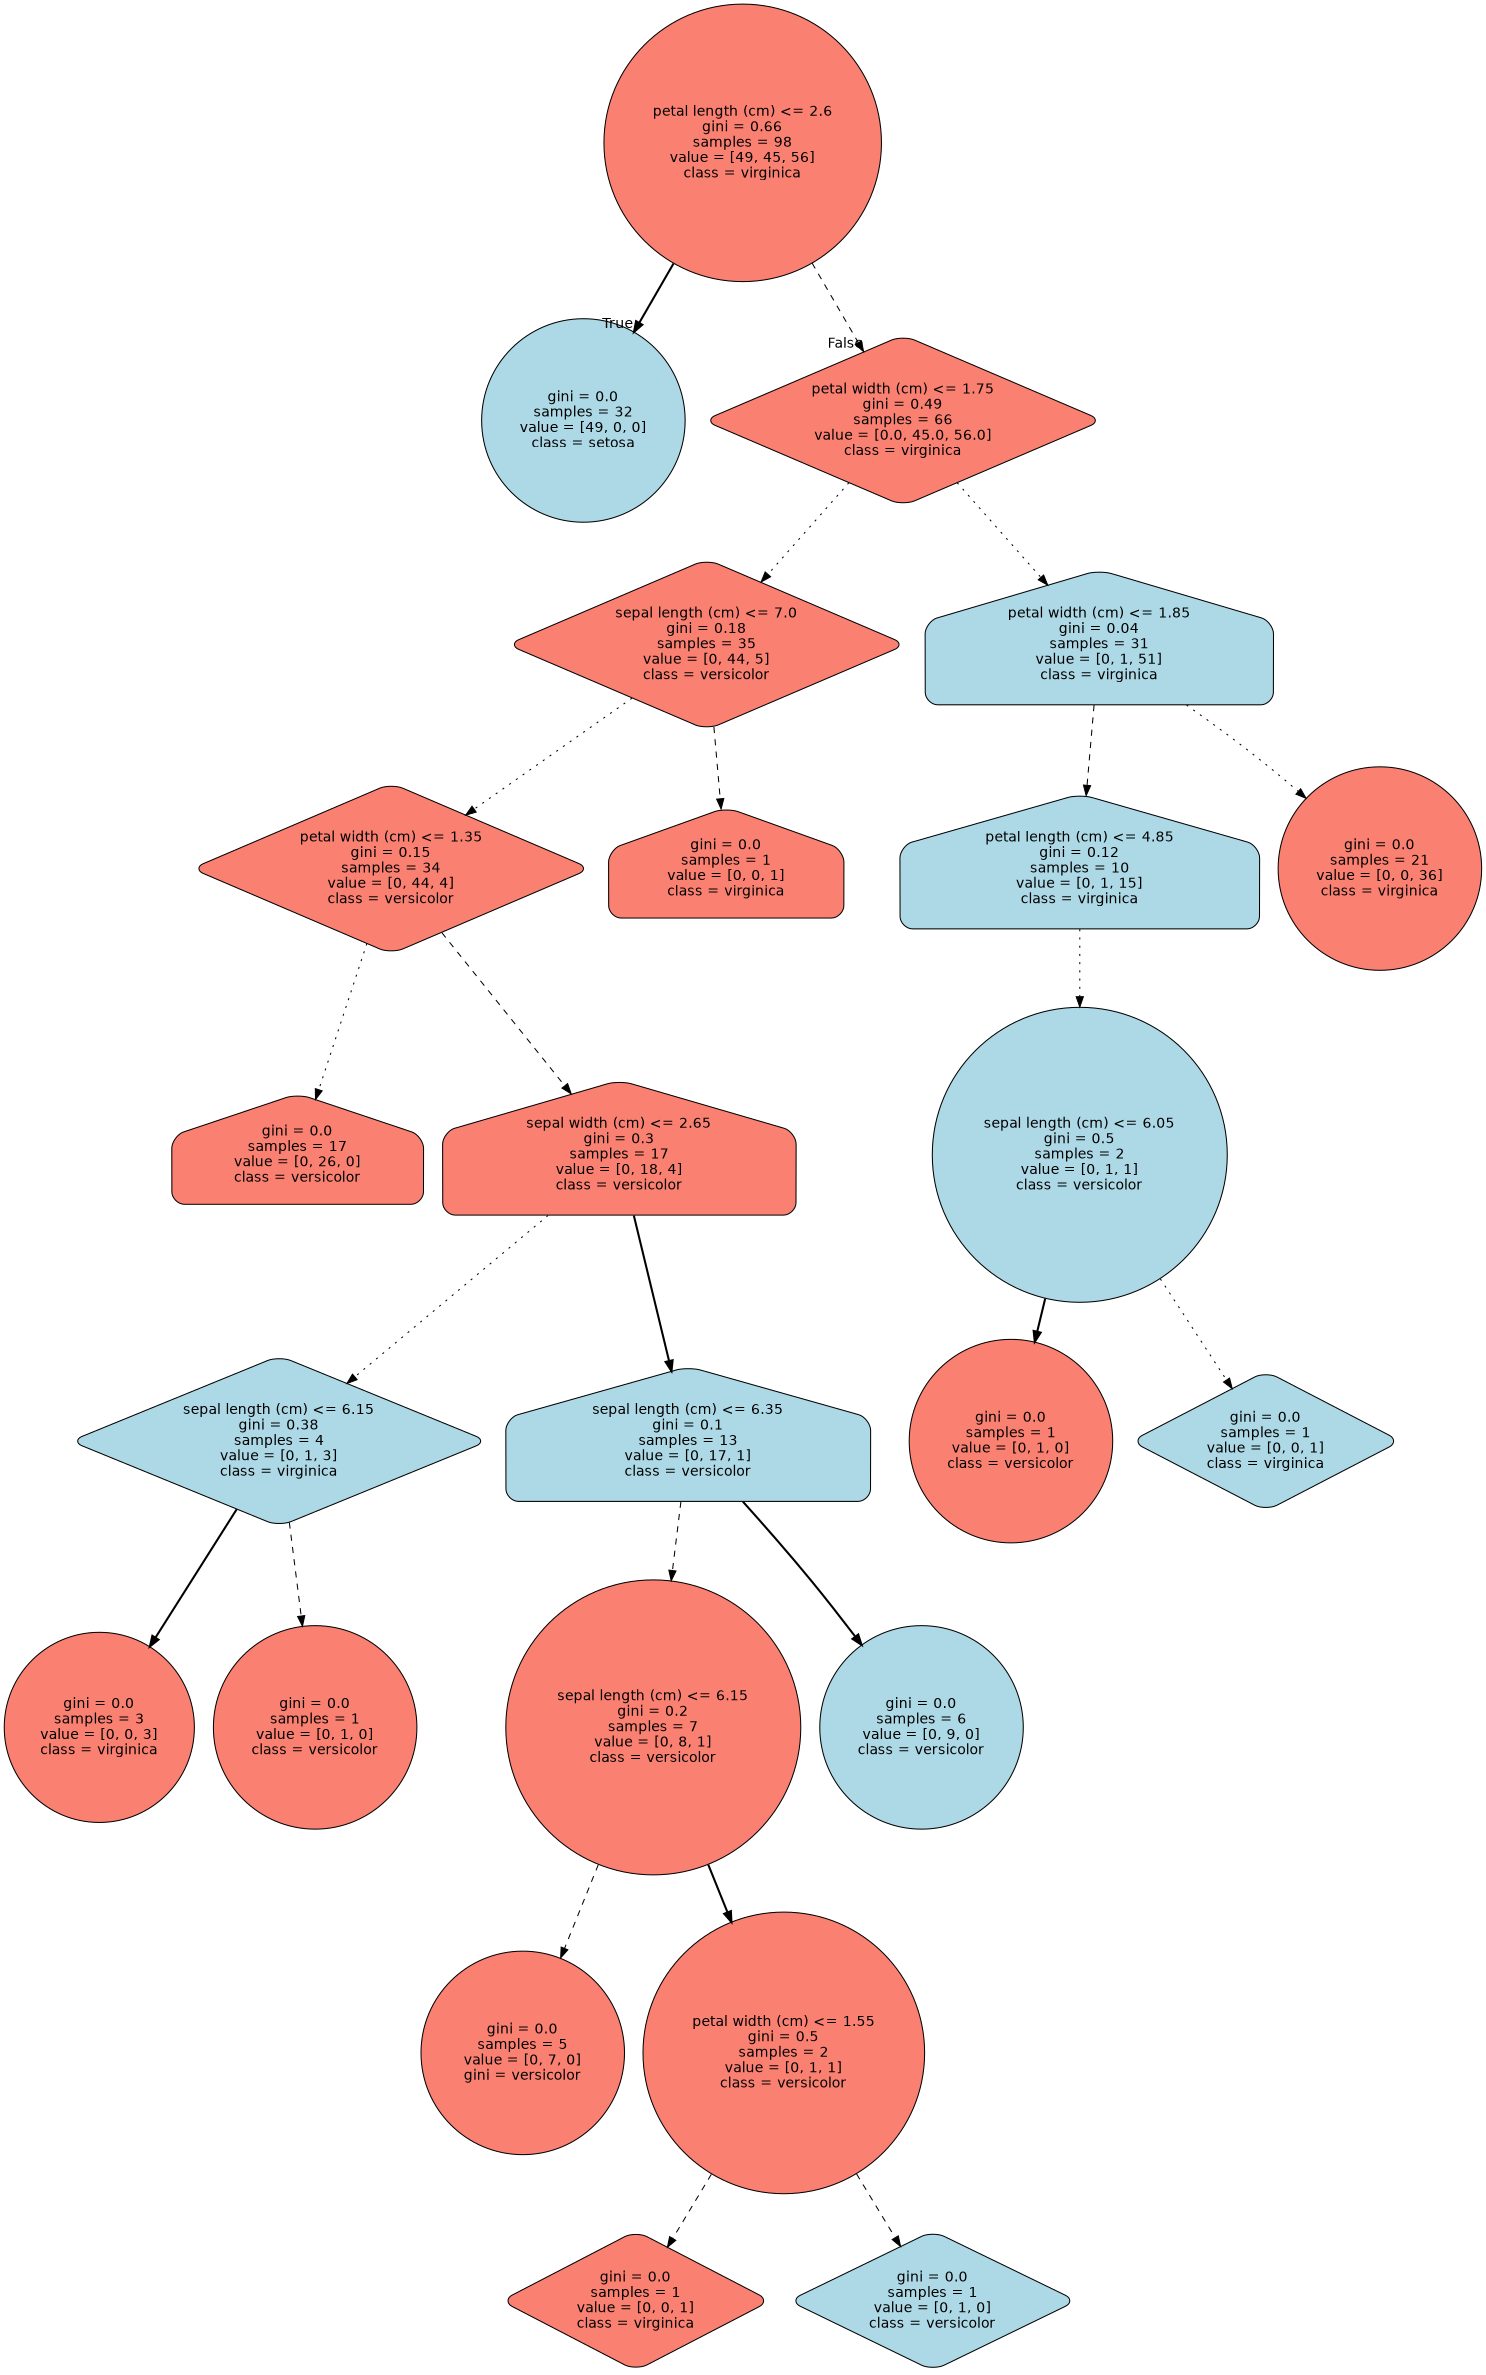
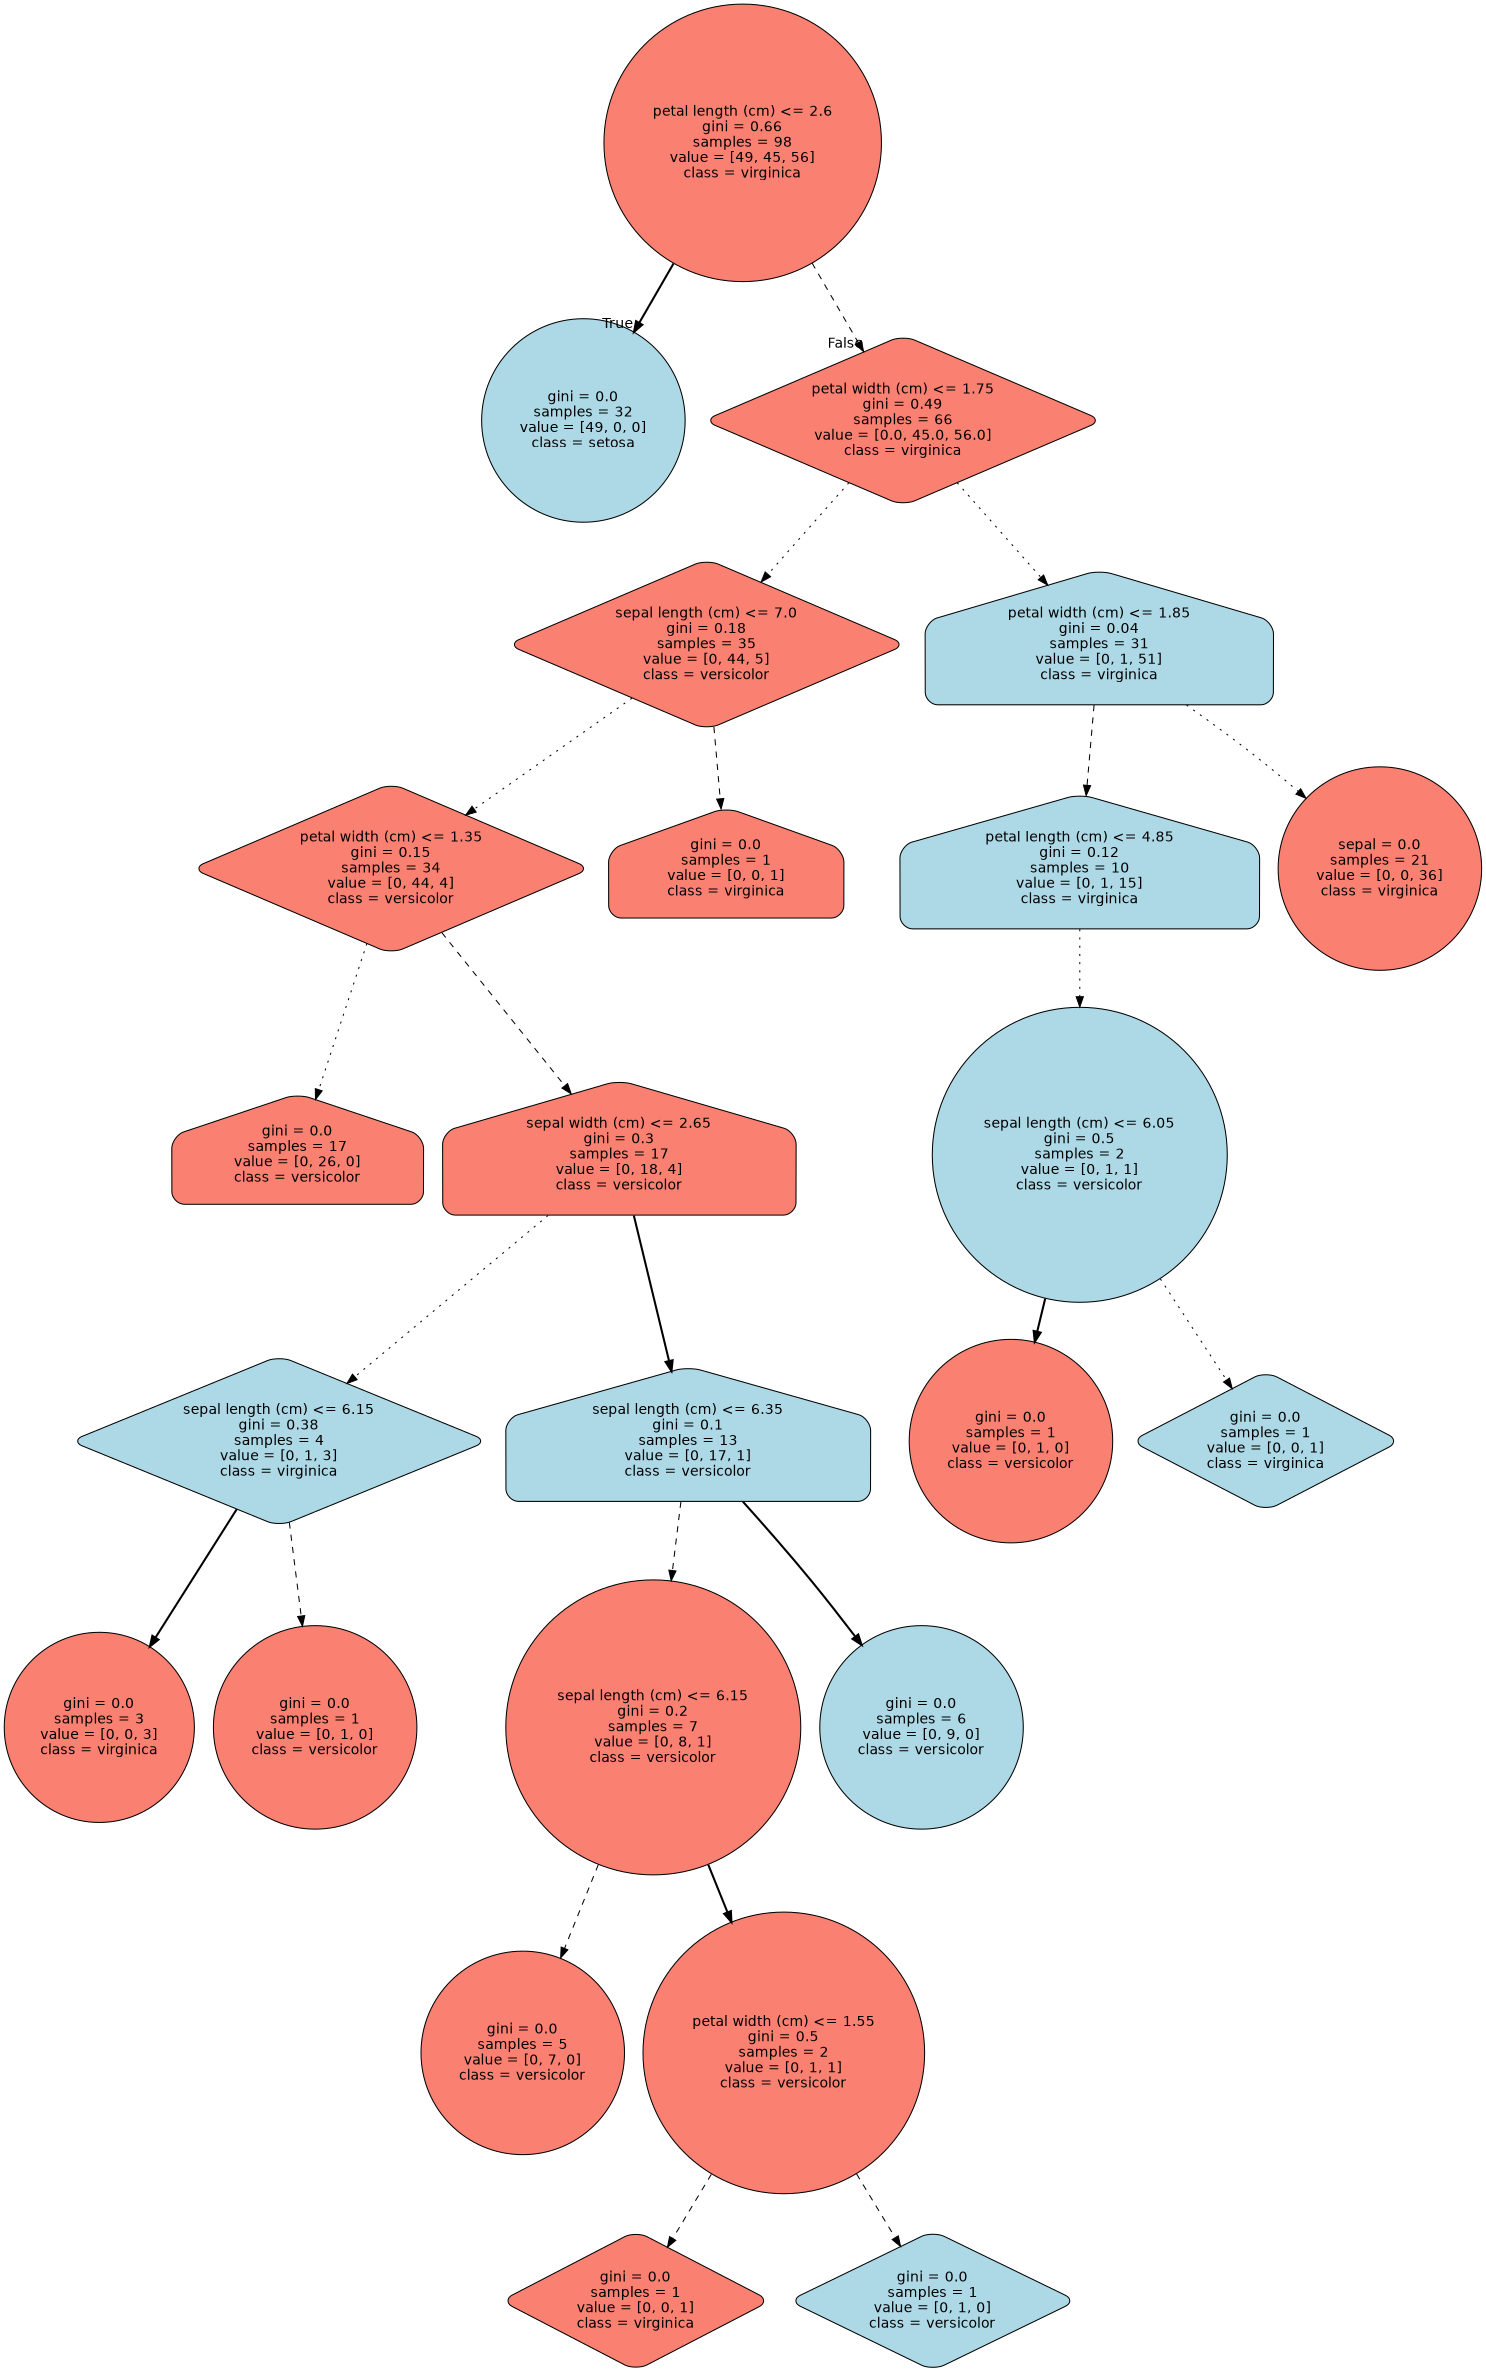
node "gini = 0.0 samples = 21 value = [0, 0, 36] class = virginica": label "gini = 0.0 samples = 21 value = [0, 0, 36] class = virginica" -> "sepal = 0.0 samples = 21 value = [0, 0, 36] class = virginica"
node "gini = 0.0 samples = 5 value = [0, 7, 0] gini = versicolor": label "gini = 0.0 samples = 5 value = [0, 7, 0] gini = versicolor" -> "gini = 0.0 samples = 5 value = [0, 7, 0] class = versicolor"
